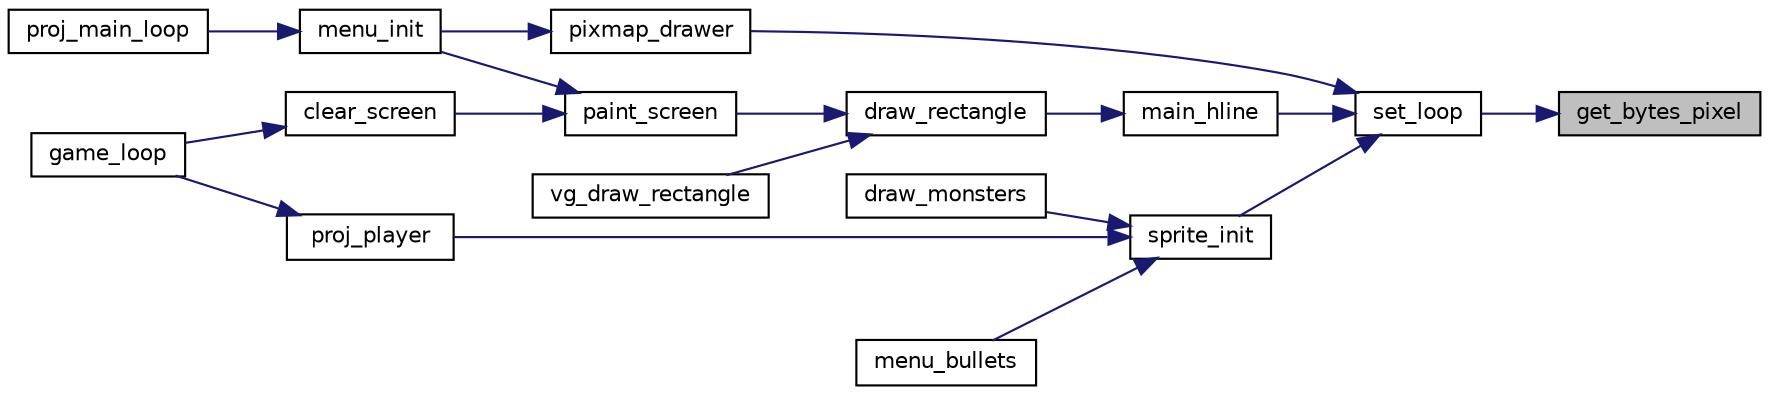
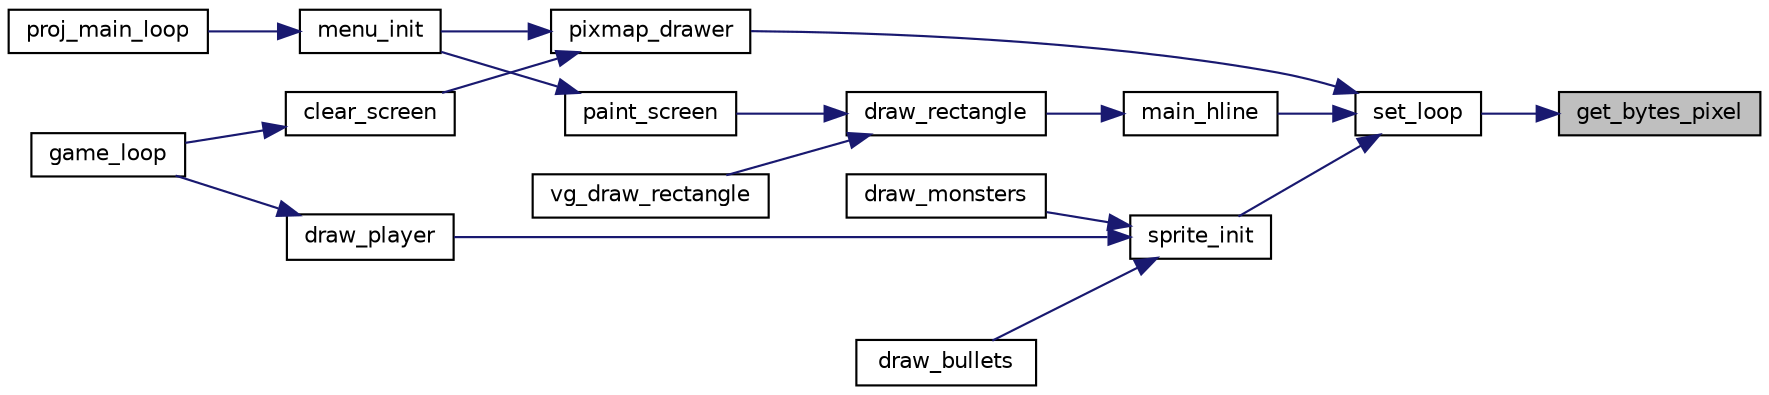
edge "clear_screen" -> "paint_screen": now "clear_screen" -> "pixmap_drawer"
node "proj_player": label "proj_player" -> "draw_player"
node "menu_bullets": label "menu_bullets" -> "draw_bullets"
